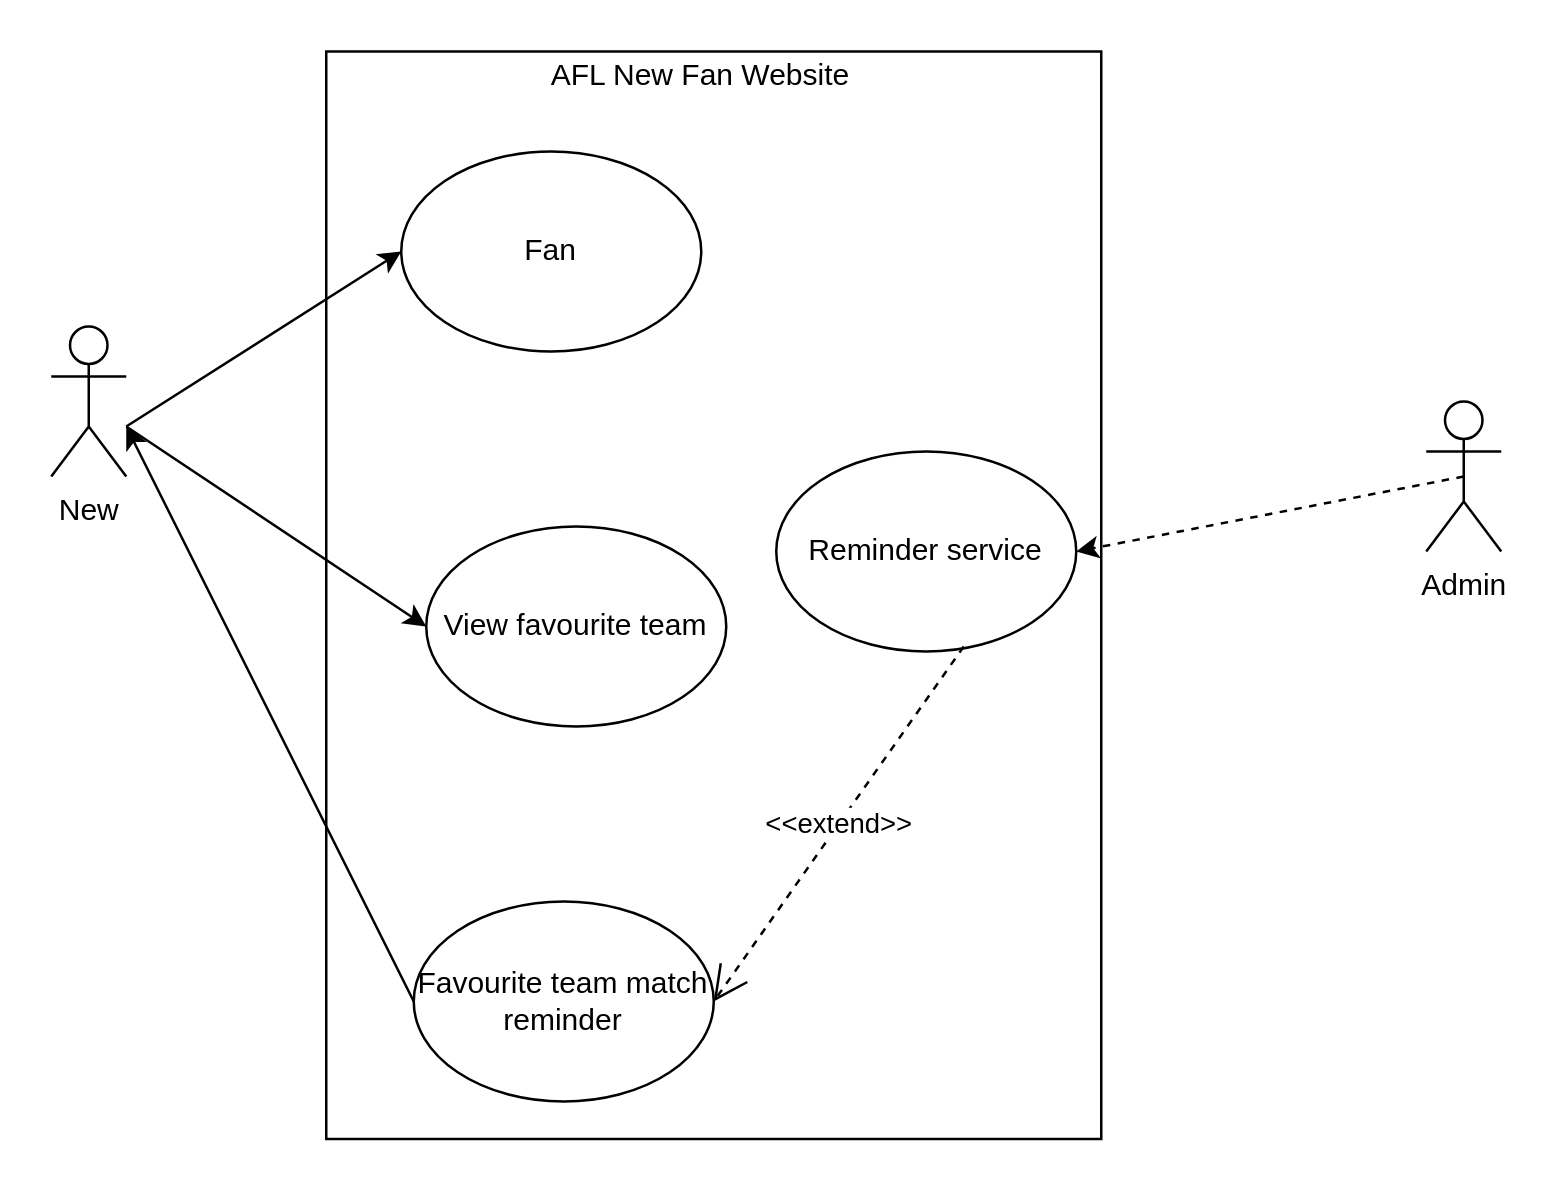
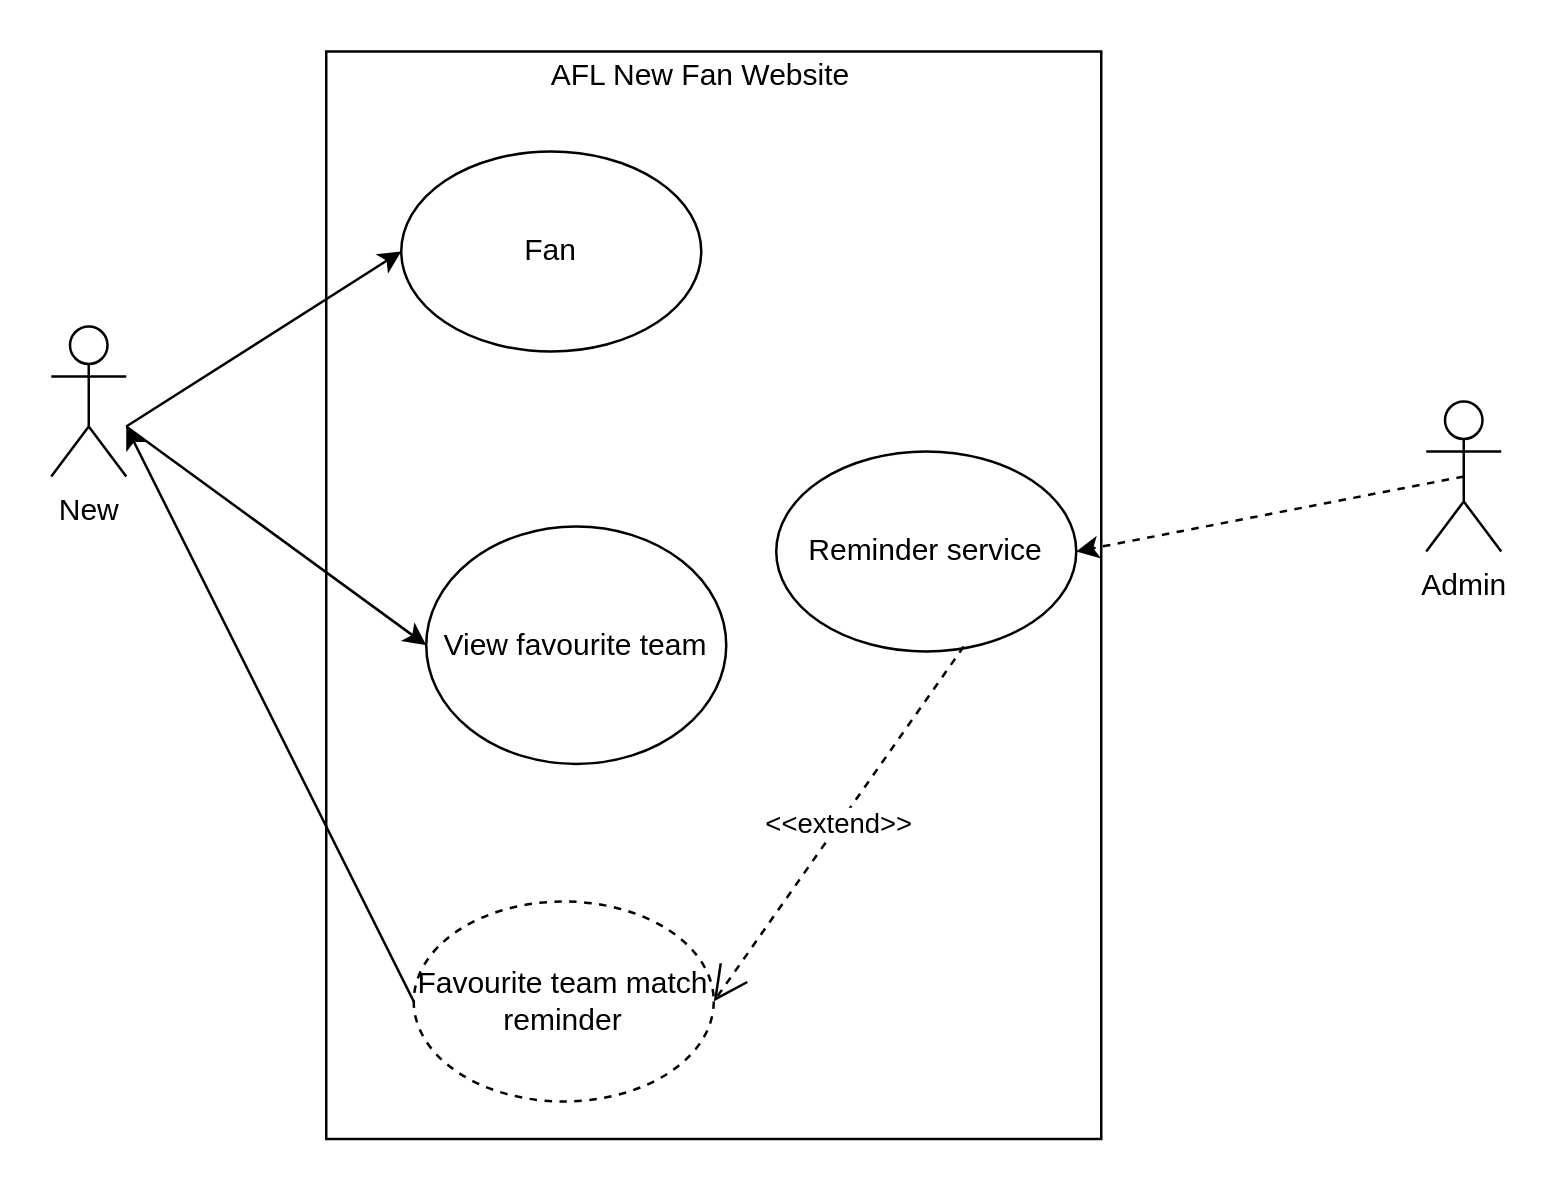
node "View favourite team": size 300x200 -> 300x238
node "Favourite team match reminder": style solid -> dashed
